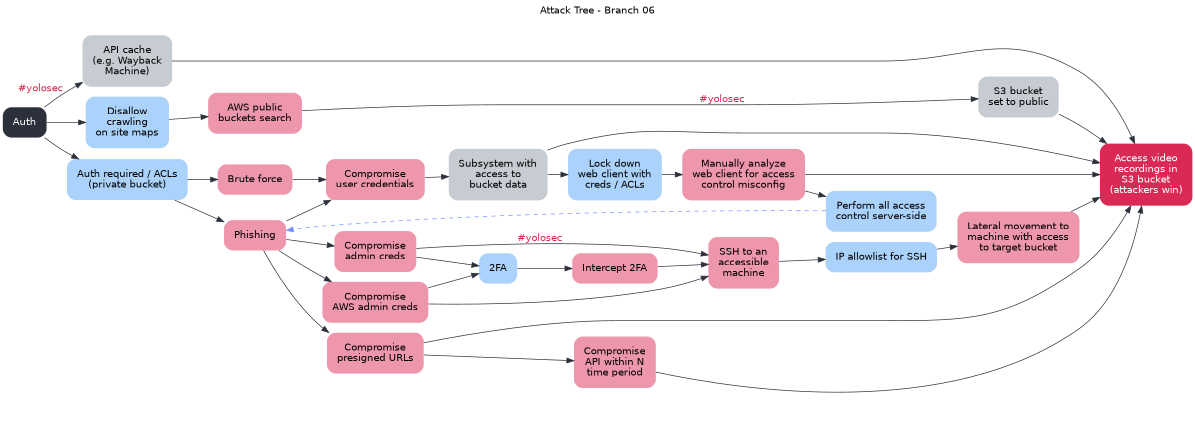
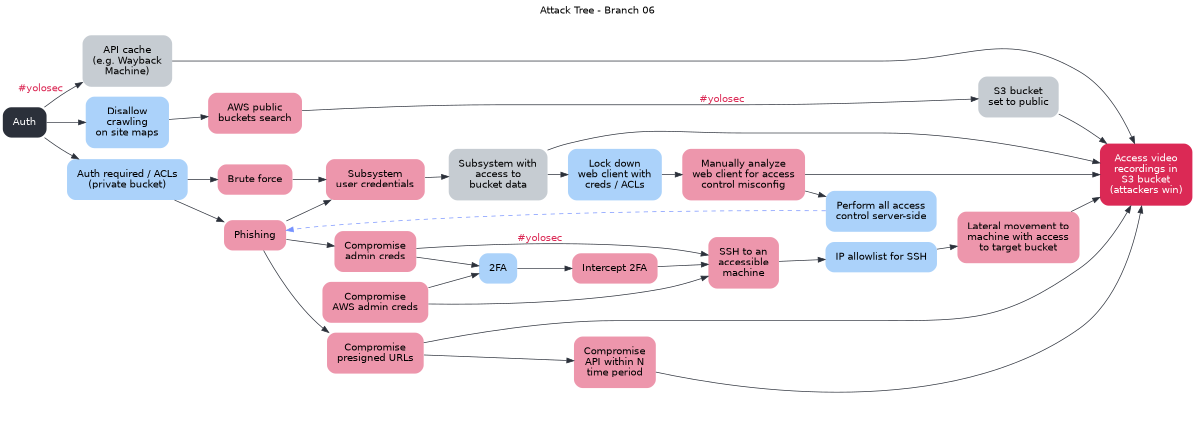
node "Compromise user credentials": label "Compromise user credentials" -> "Subsystem user credentials"
edge "Phishing" -> "Compromise AWS admin creds": removed
